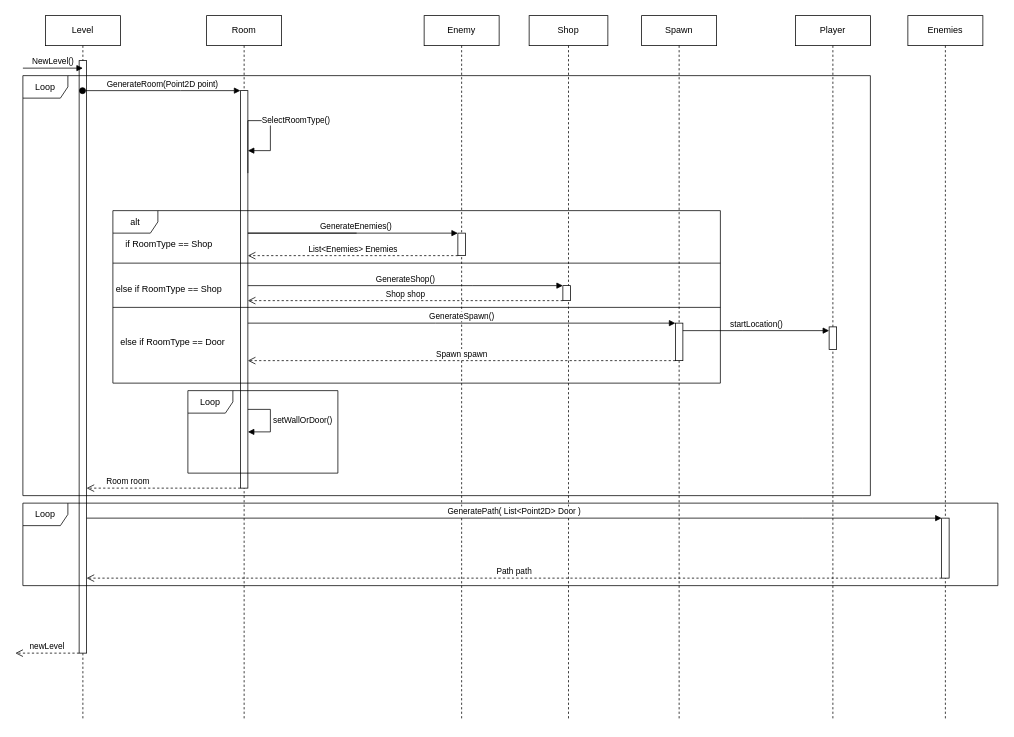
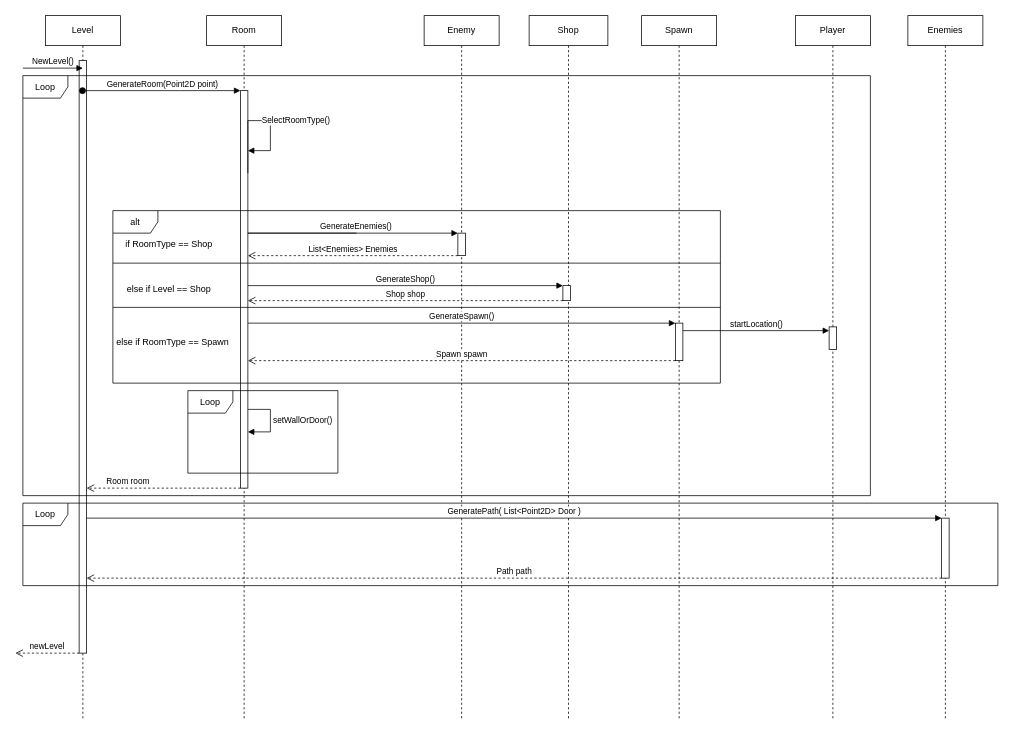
node "else if RoomType == Shop": label "else if RoomType == Shop" -> "else if Level == Shop"
node "else if RoomType == Door": label "else if RoomType == Door" -> "else if RoomType == Spawn"
